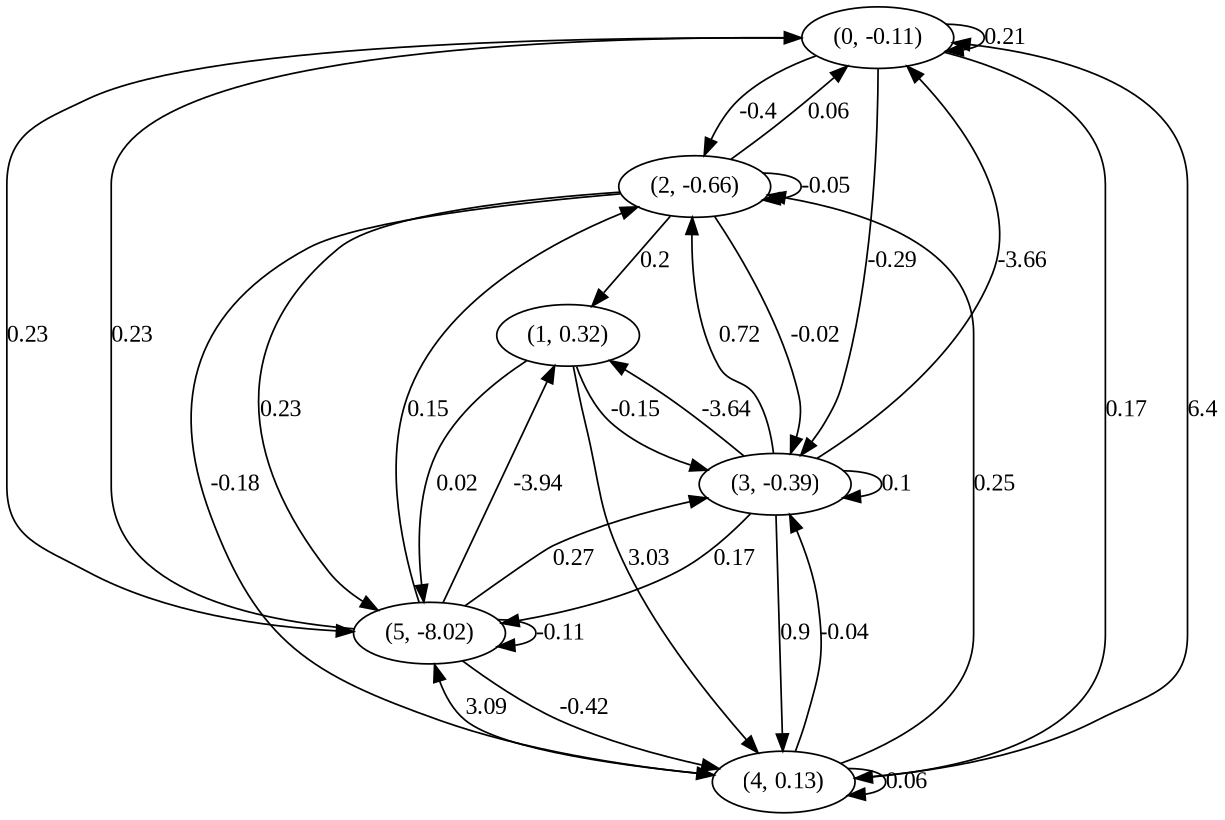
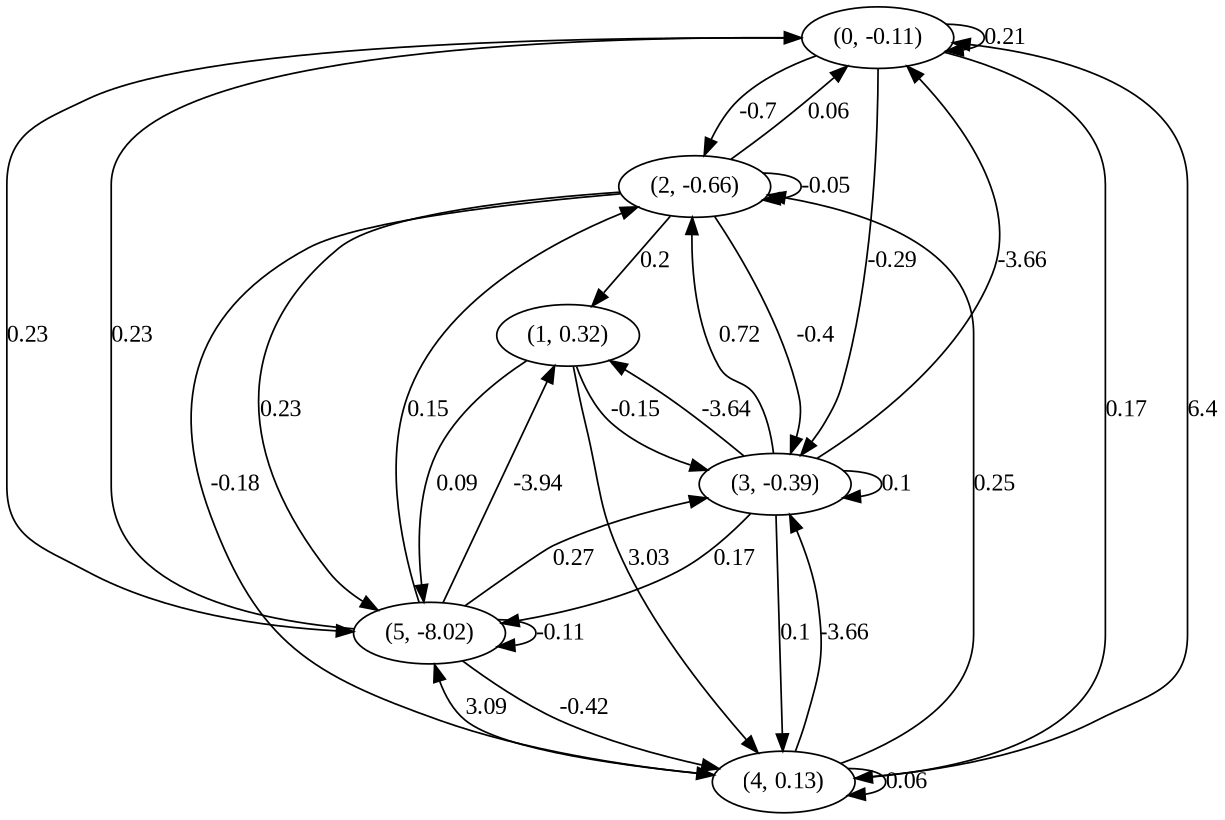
edge "(0, -0.11)" -> "(2, -0.66)": label "-0.4" -> "-0.7"
edge "(2, -0.66)" -> "(3, -0.39)": label "-0.02" -> "-0.4"
edge "(1, 0.32)" -> "(5, -8.02)": label "0.02" -> "0.09"
edge "(3, -0.39)" -> "(4, 0.13)": label "0.9" -> "0.1"
edge "(4, 0.13)" -> "(3, -0.39)": label "-0.04" -> "-3.66"
